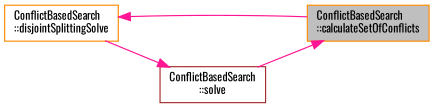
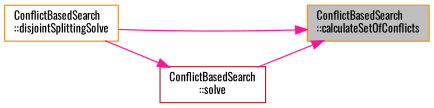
edge "ConflictBasedSearch ::calculateSetOfConflicts" -> "ConflictBasedSearch ::disjointSplittingSolve": reversed
